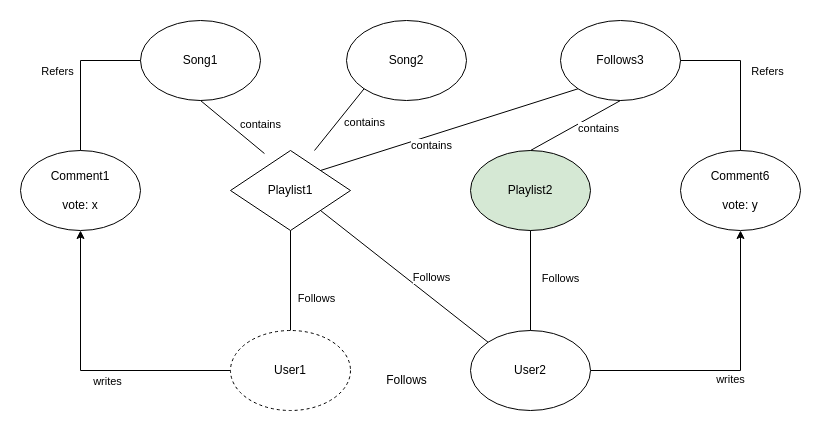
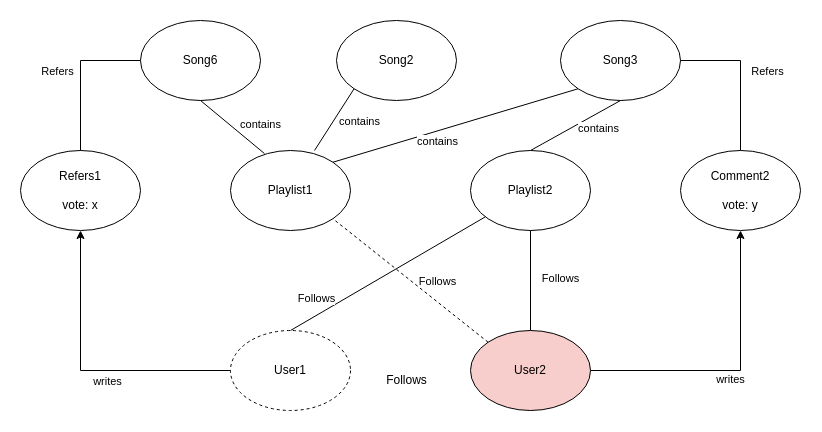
node "Song1": label "Song1" -> "Song6"
node "Song2": moved (407, 61) -> (397, 61)
node "Follows3": label "Follows3" -> "Song3"
node "Comment1 vote: x": label "Comment1 vote: x" -> "Refers1 vote: x"
node "Playlist1": shape diamond -> ellipse
node "Playlist2": fillcolor #d5e8d4 -> #ffffff
node "Comment6 vote: y": label "Comment6 vote: y" -> "Comment2 vote: y"
edge "Playlist1" -- "User2": style solid -> dashed
edge "Playlist1" -- "User1": now "Playlist2" -- "User1"
node "User2": fillcolor #ffffff -> #f8cecc
